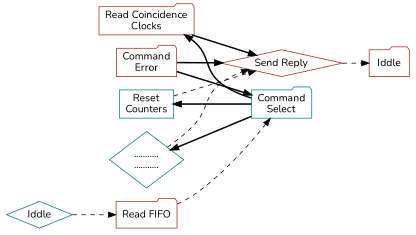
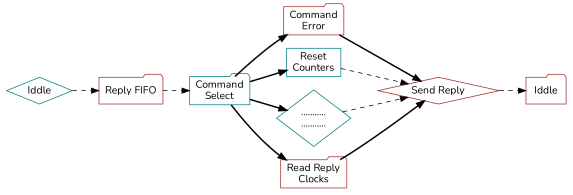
node "Read Coincidence Clocks": label "Read Coincidence Clocks" -> "Read Reply Clocks"
edge "Command Error" -> "Command Select": reversed
node "Read FIFO": label "Read FIFO" -> "Reply FIFO"
